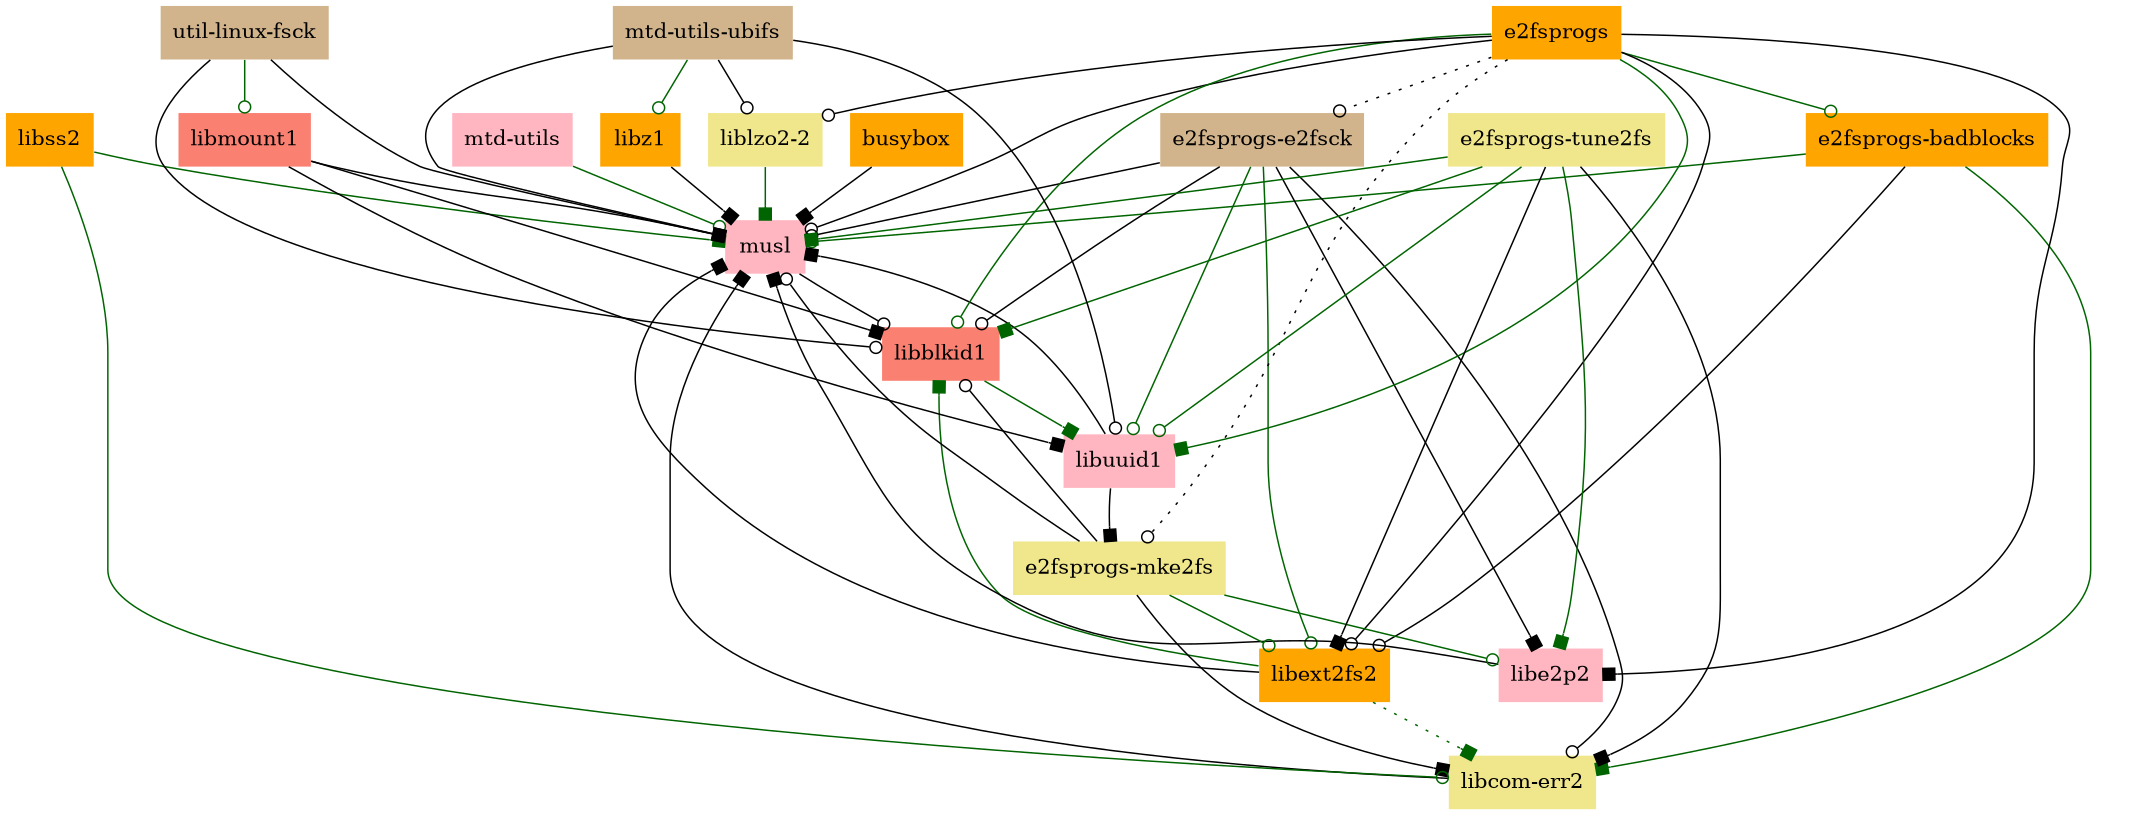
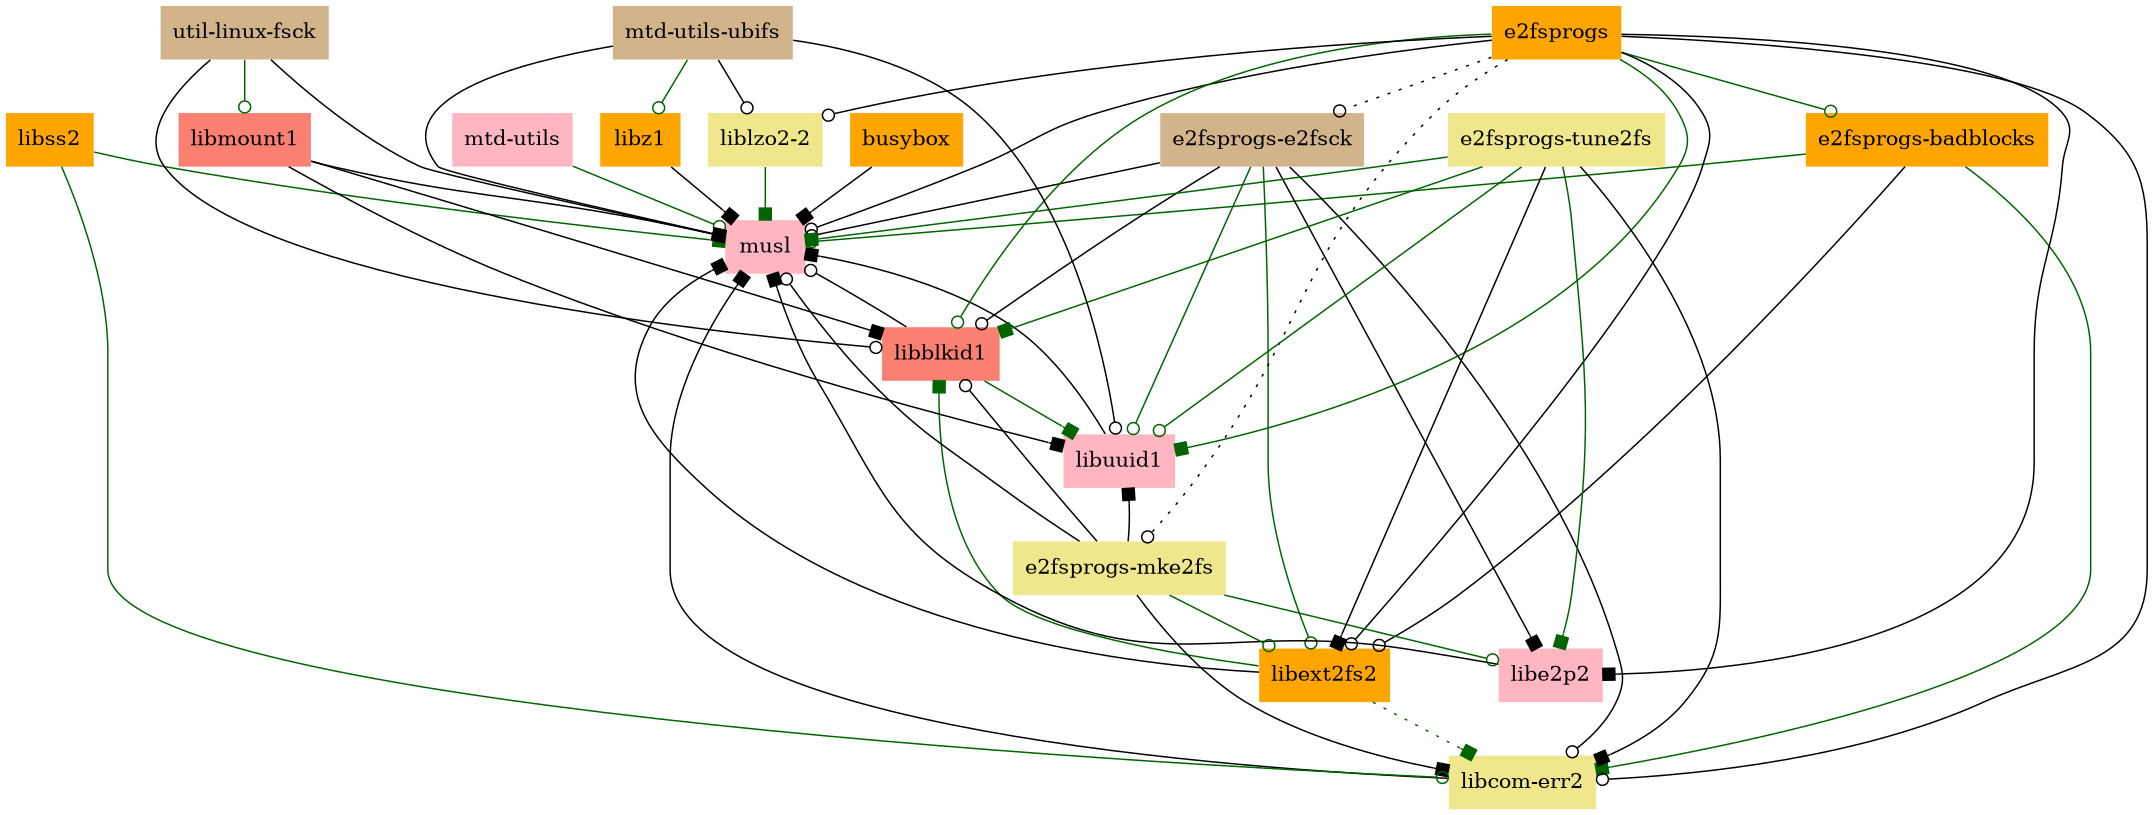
edge "musl" -> "libblkid1": reversed
edge "e2fsprogs" -> "libcom-err2": added
edge "libuuid1" -> "e2fsprogs-mke2fs": reversed
